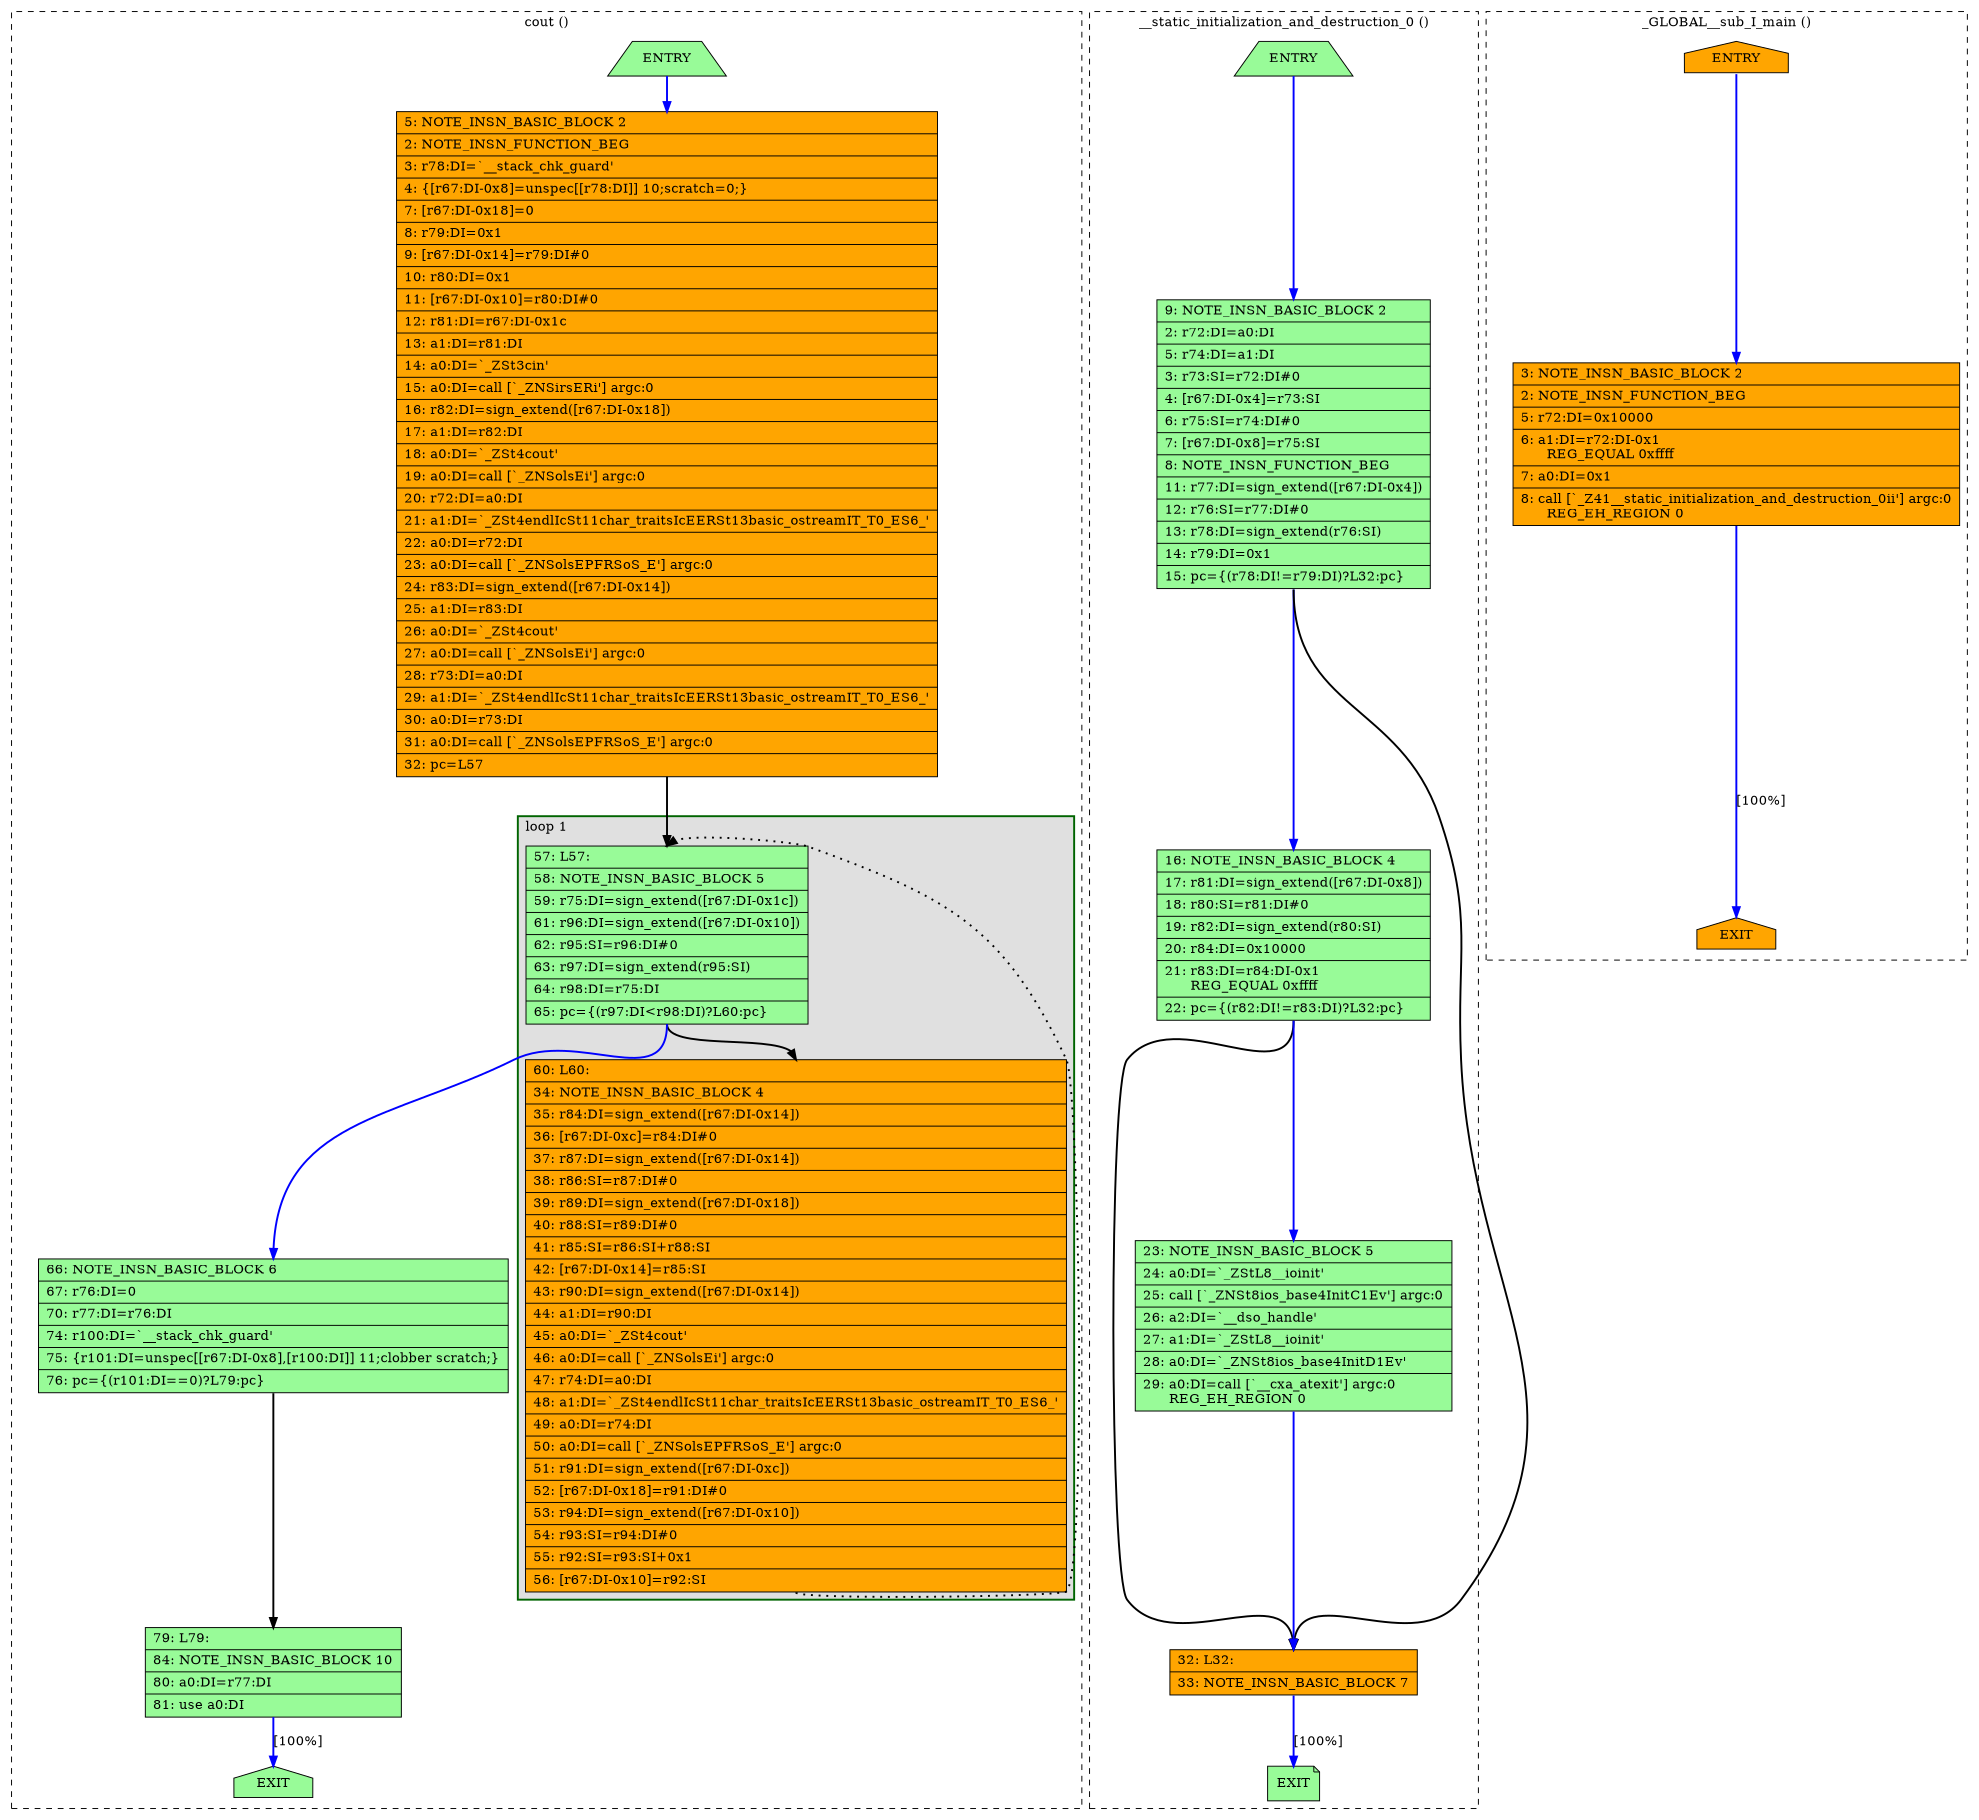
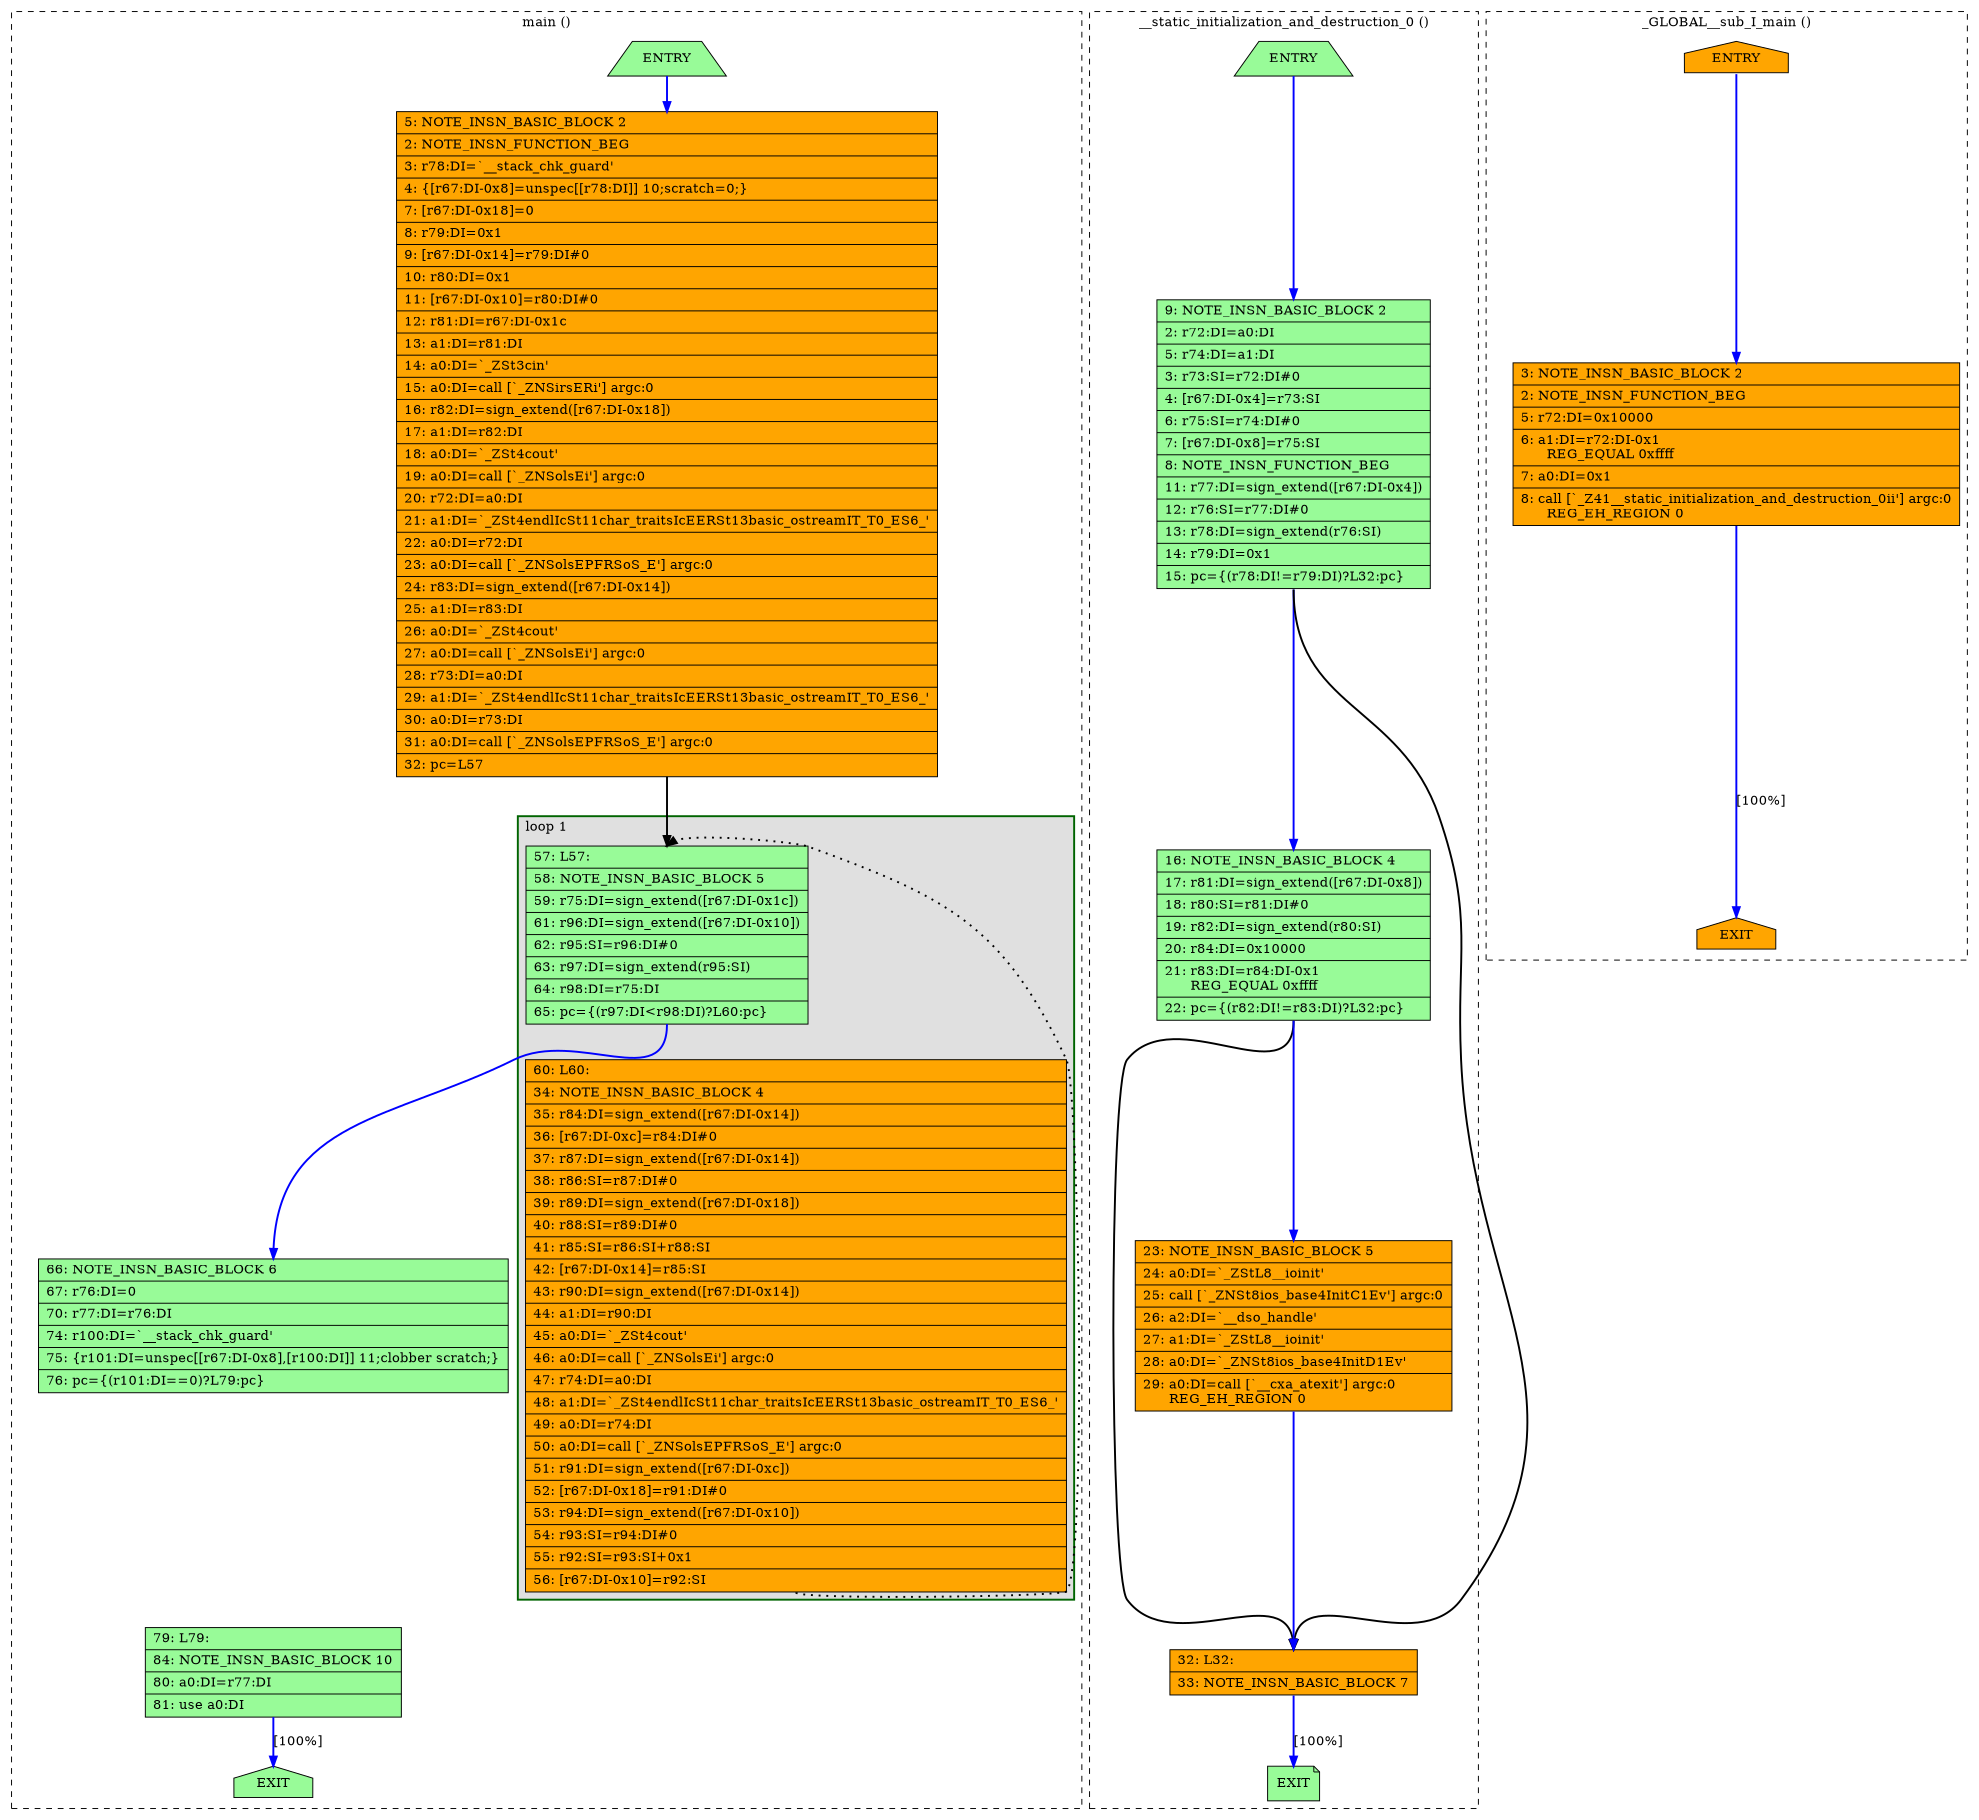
cluster "cout ()": label "cout ()" -> "main ()"
edge "57: L57:" -> "60: L60:": removed
node "23: NOTE_INSN_BASIC_BLOCK 5": fillcolor palegreen -> orange
edge "66: NOTE_INSN_BASIC_BLOCK 6" -> "79: L79:": removed
